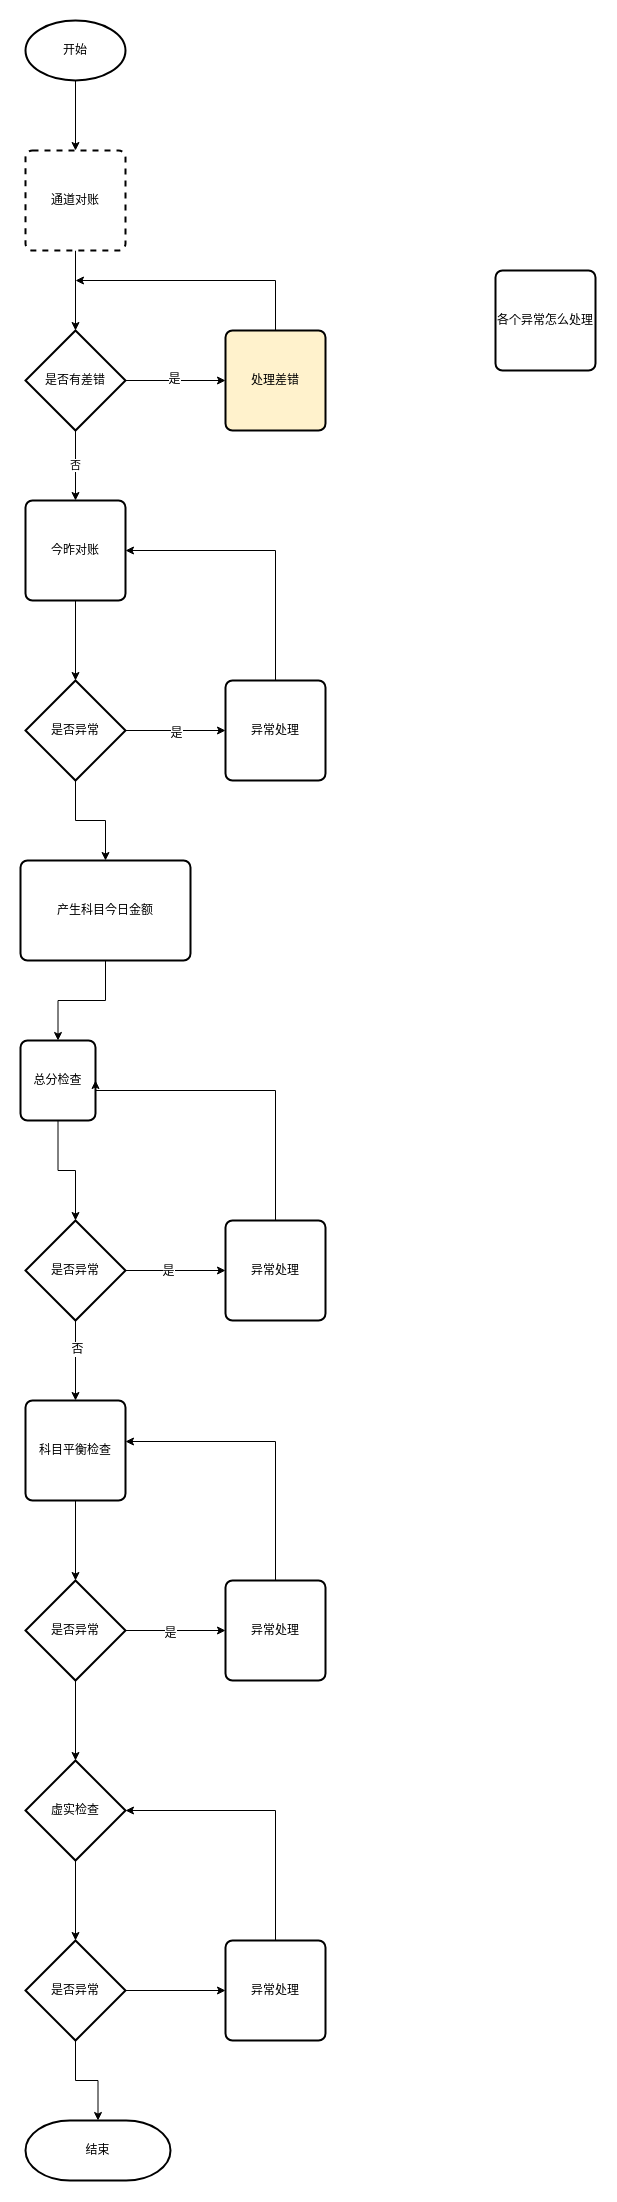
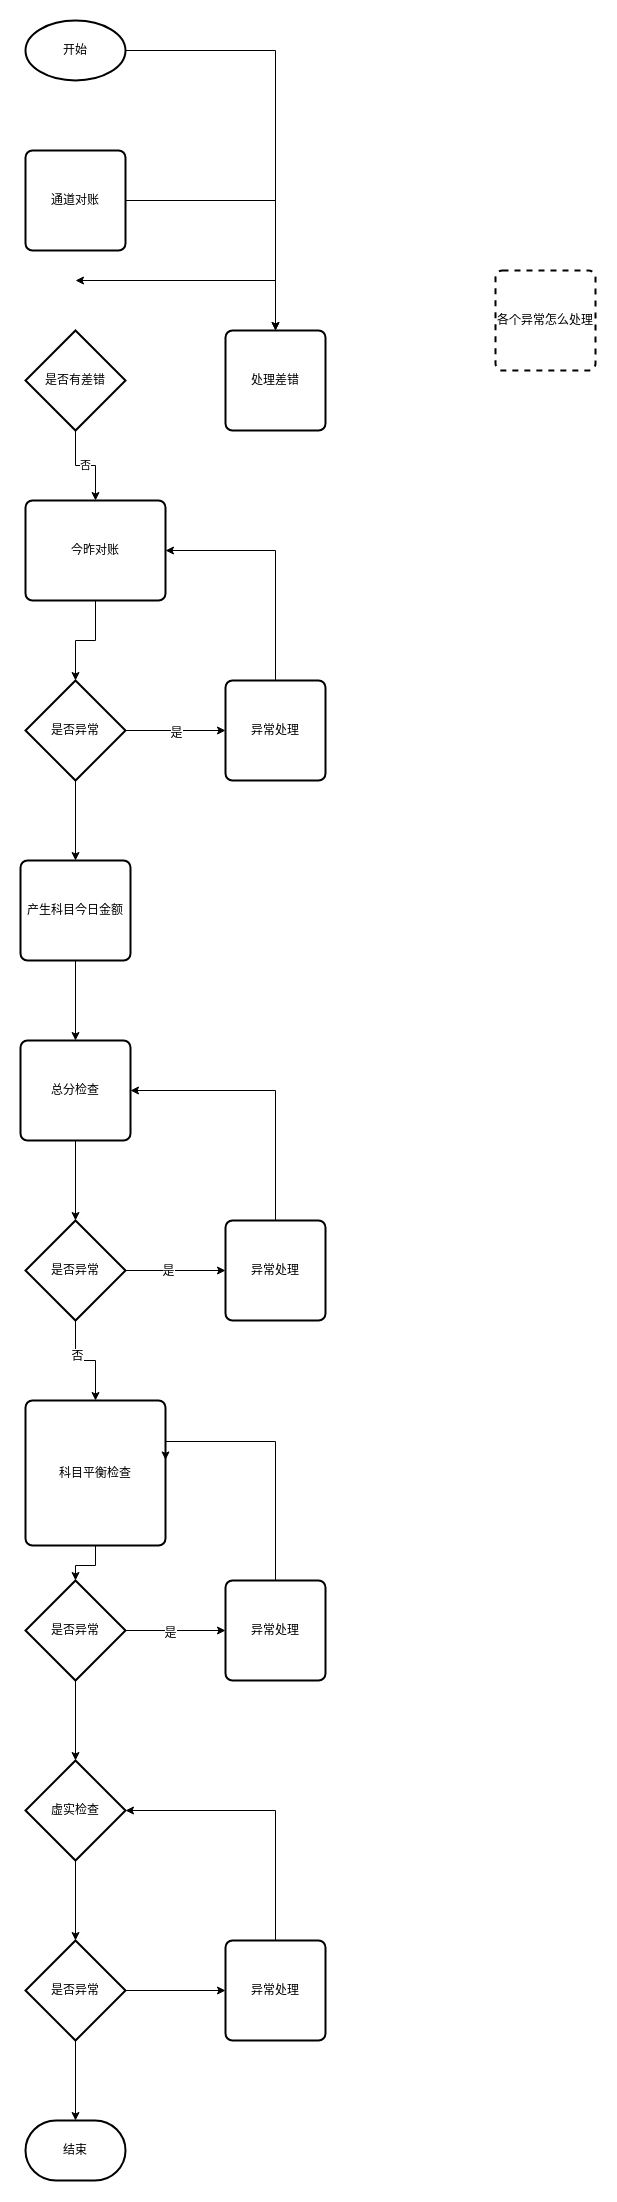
edge "开始" -> "通道对账": now "开始" -> "处理差错"
node "通道对账": style dashed -> solid
edge "通道对账" -> "是否有差错": now "通道对账" -> "处理差错"
node "各个异常怎么处理": style solid -> dashed
edge "是否有差错" -> "处理差错": removed, label "是"
node "处理差错": fillcolor #fff2cc -> #ffffff
node "今昨对账": size 100x100 -> 140x100
node "产生科目今日金额": size 170x100 -> 110x100
node "总分检查": size 75x80 -> 110x100
node "科目平衡检查": size 100x100 -> 140x145
node "结束": size 145x60 -> 100x60
